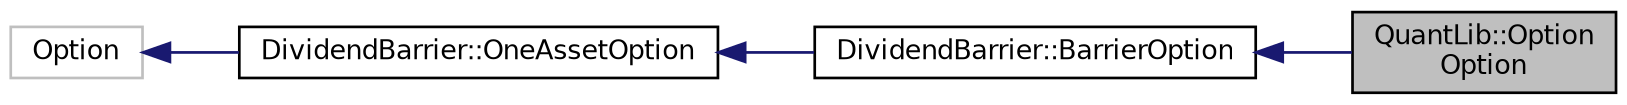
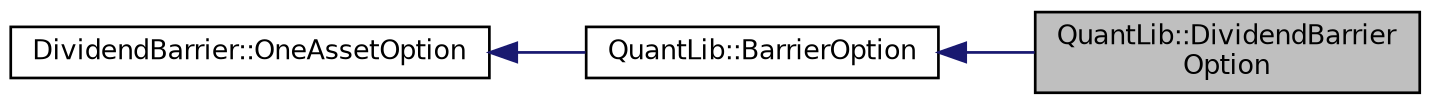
node "Option": removed
node "DividendBarrier::BarrierOption": label "DividendBarrier::BarrierOption" -> "QuantLib::BarrierOption"
node "QuantLib::Option Option": label "QuantLib::Option Option" -> "QuantLib::DividendBarrier Option"
